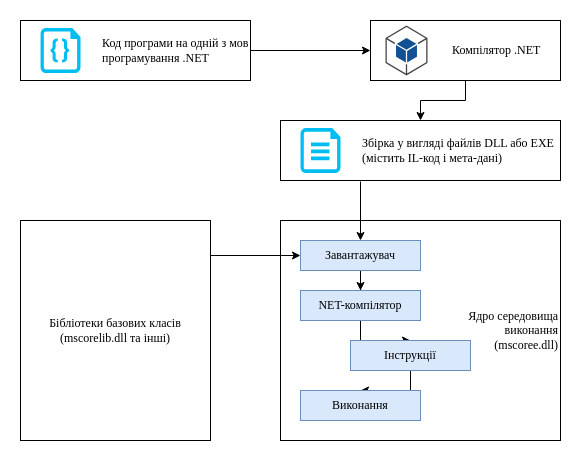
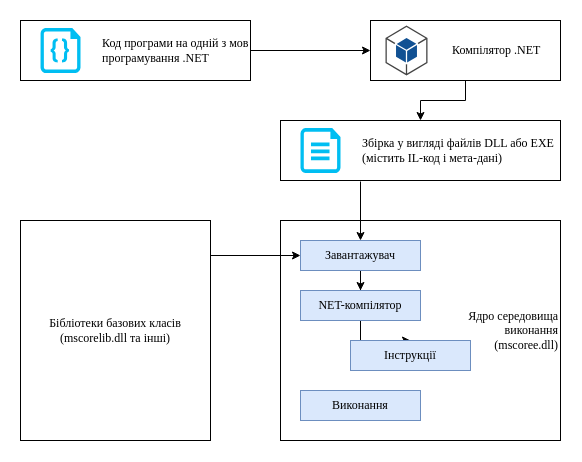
edge "Інструкції" -> "Виконання": removed
